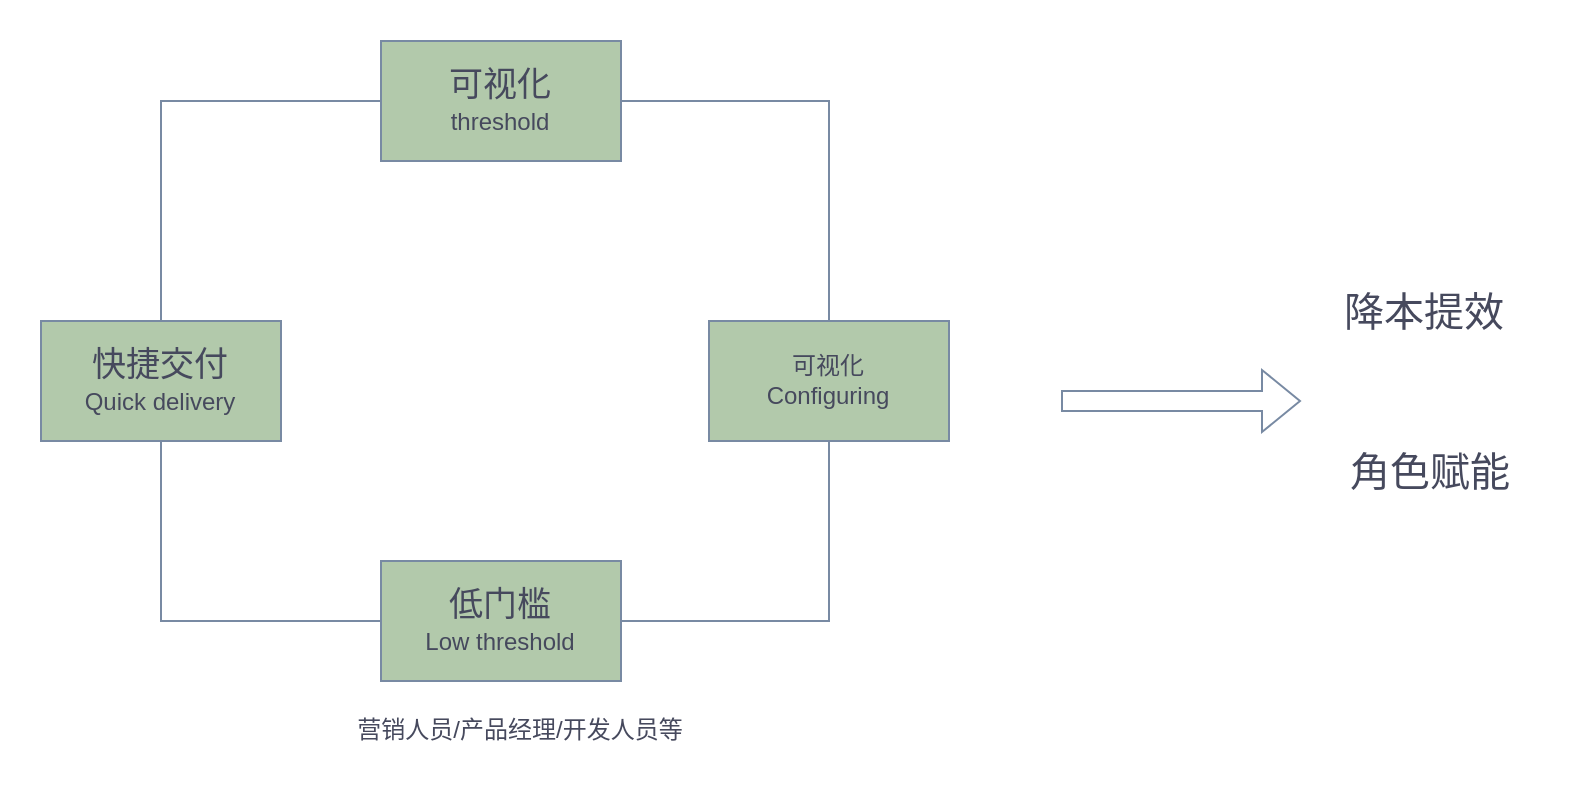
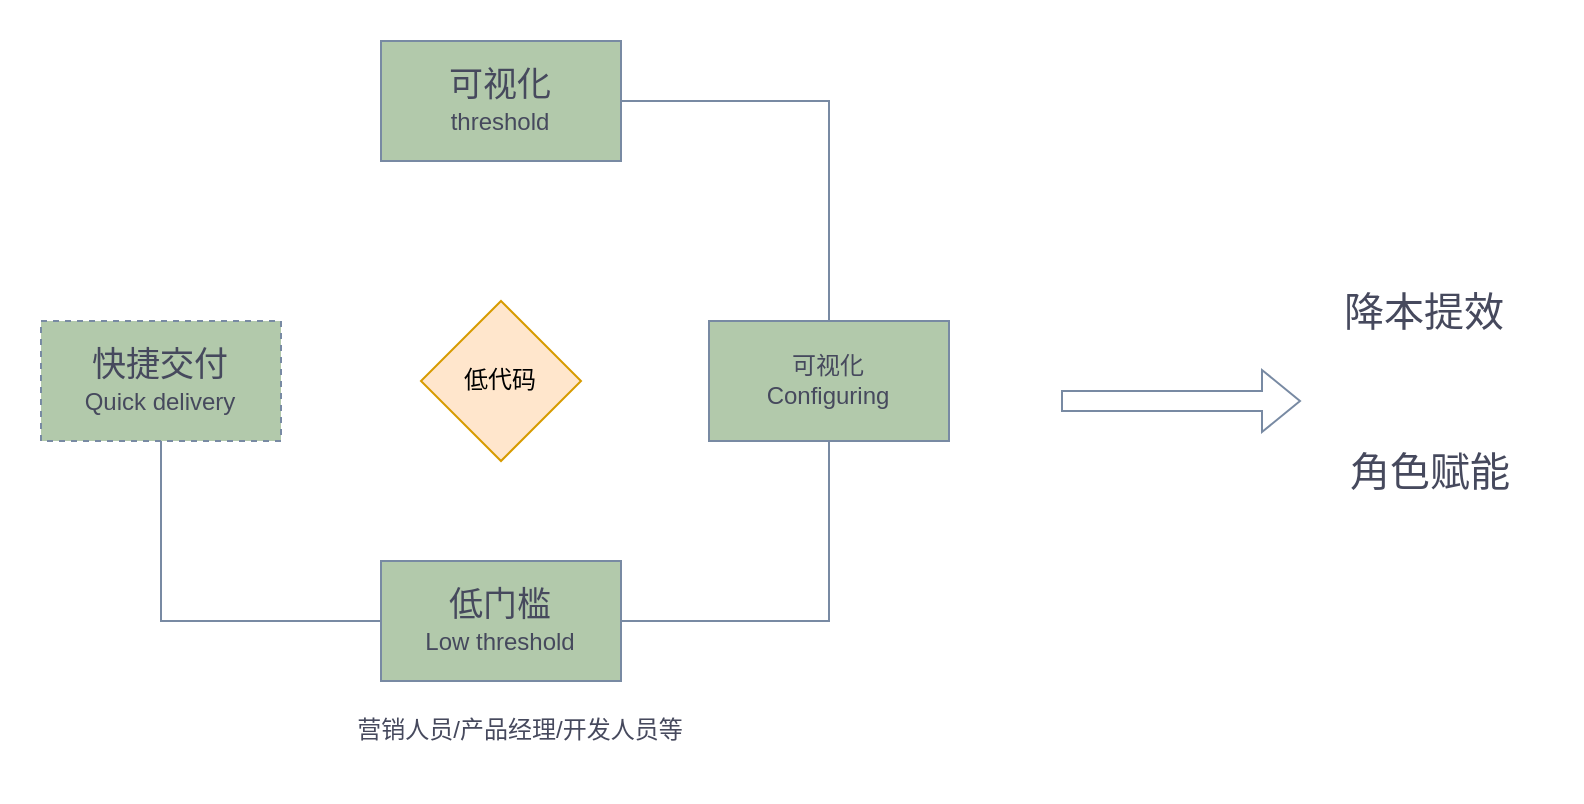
edge "可视化 threshold" -- "快捷交付 Quick delivery": removed
node "快捷交付 Quick delivery": style solid -> dashed
node "低代码": added
